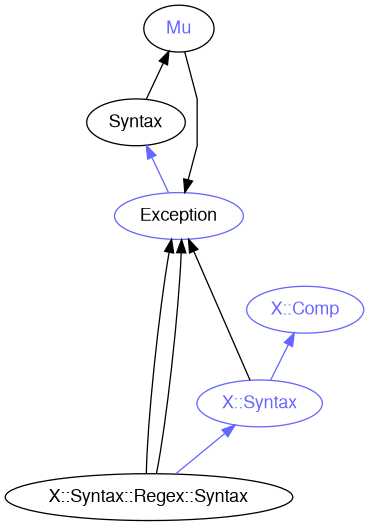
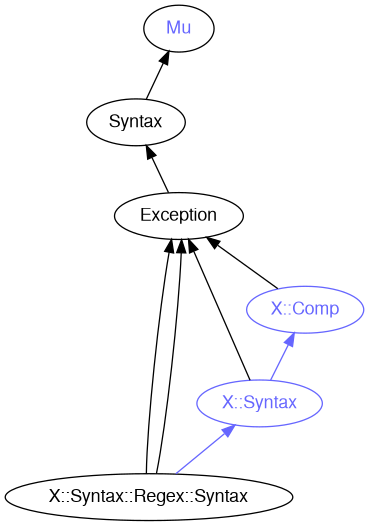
edge "Mu" -> "Exception": now "X::Comp" -> "Exception"
edge "Exception" -> "Syntax": color #6666ff -> #000000
node "Exception": color #6666ff -> #000000
